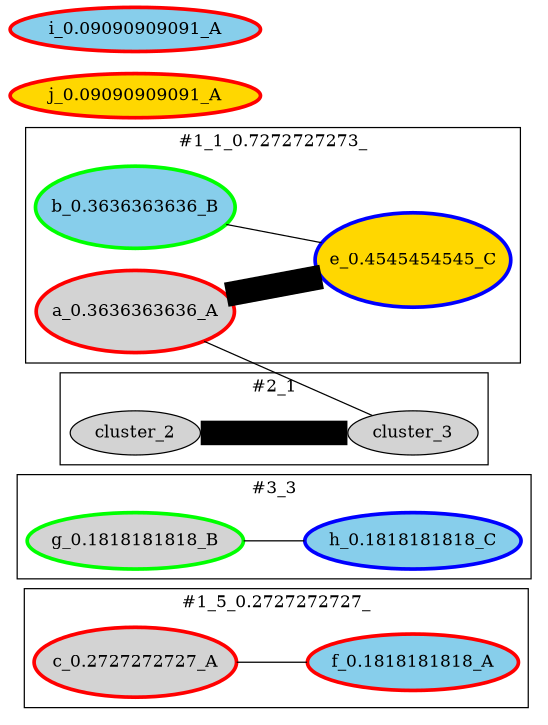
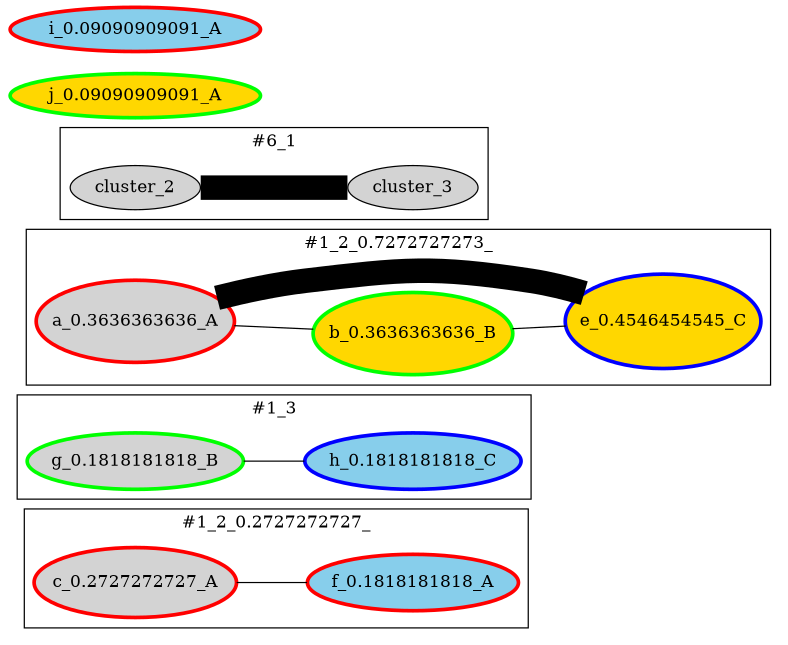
node "j_0.09090909091_A": color #ff0000 -> #00ff00
cluster "#1_1_0.7272727273_": label "#1_1_0.7272727273_" -> "#1_2_0.7272727273_"
node "b_0.3636363636_B": fillcolor skyblue -> gold
node "e_0.4545454545_C": label "e_0.4545454545_C" -> "e_0.4546454545_C"
edge "a_0.3636363636_A" -- "cluster_3": now "a_0.3636363636_A" -- "b_0.3636363636_B"
cluster "#2_1": label "#2_1" -> "#6_1"
cluster "#3_3": label "#3_3" -> "#1_3"
cluster "#1_5_0.2727272727_": label "#1_5_0.2727272727_" -> "#1_2_0.2727272727_"
